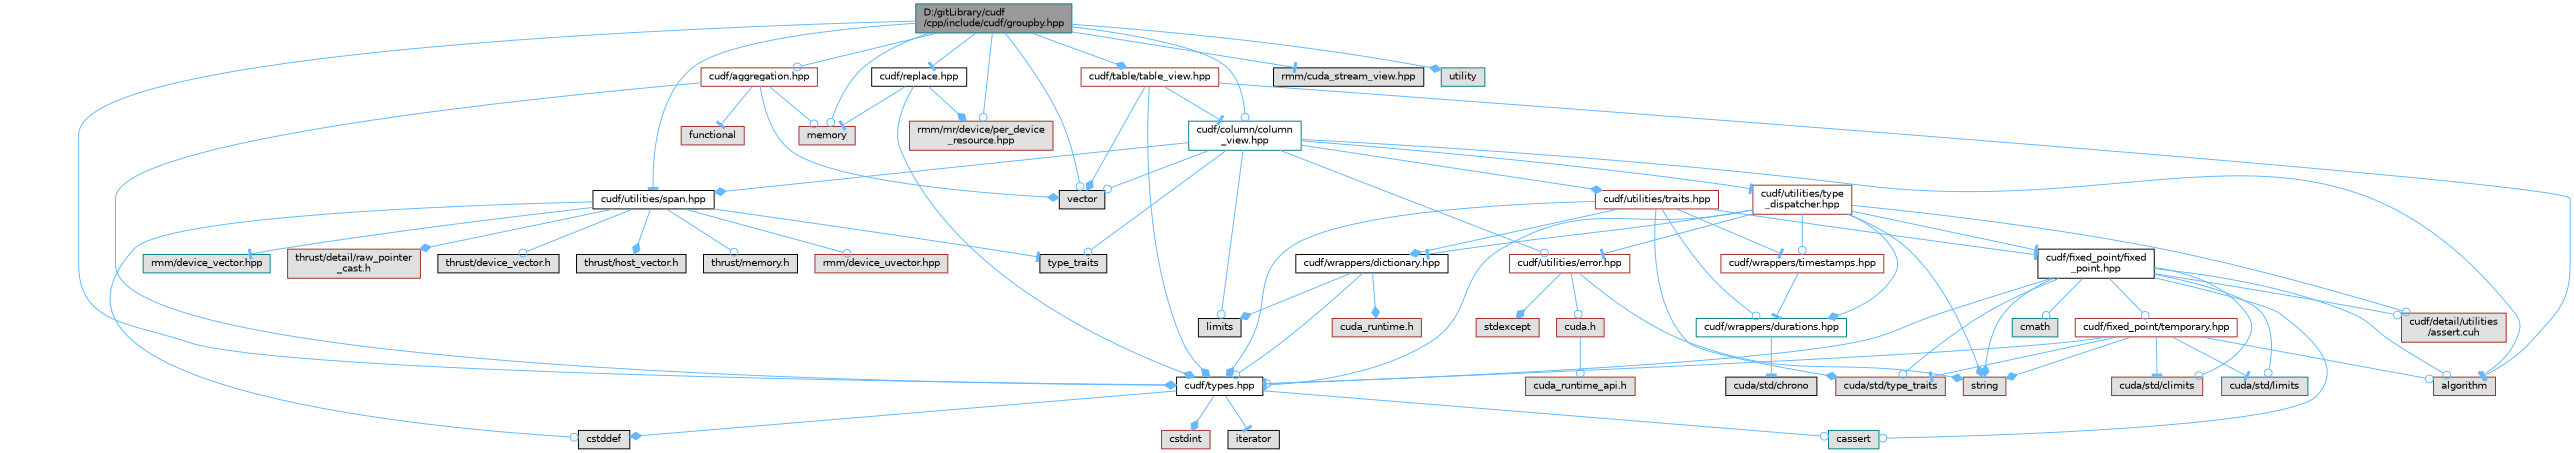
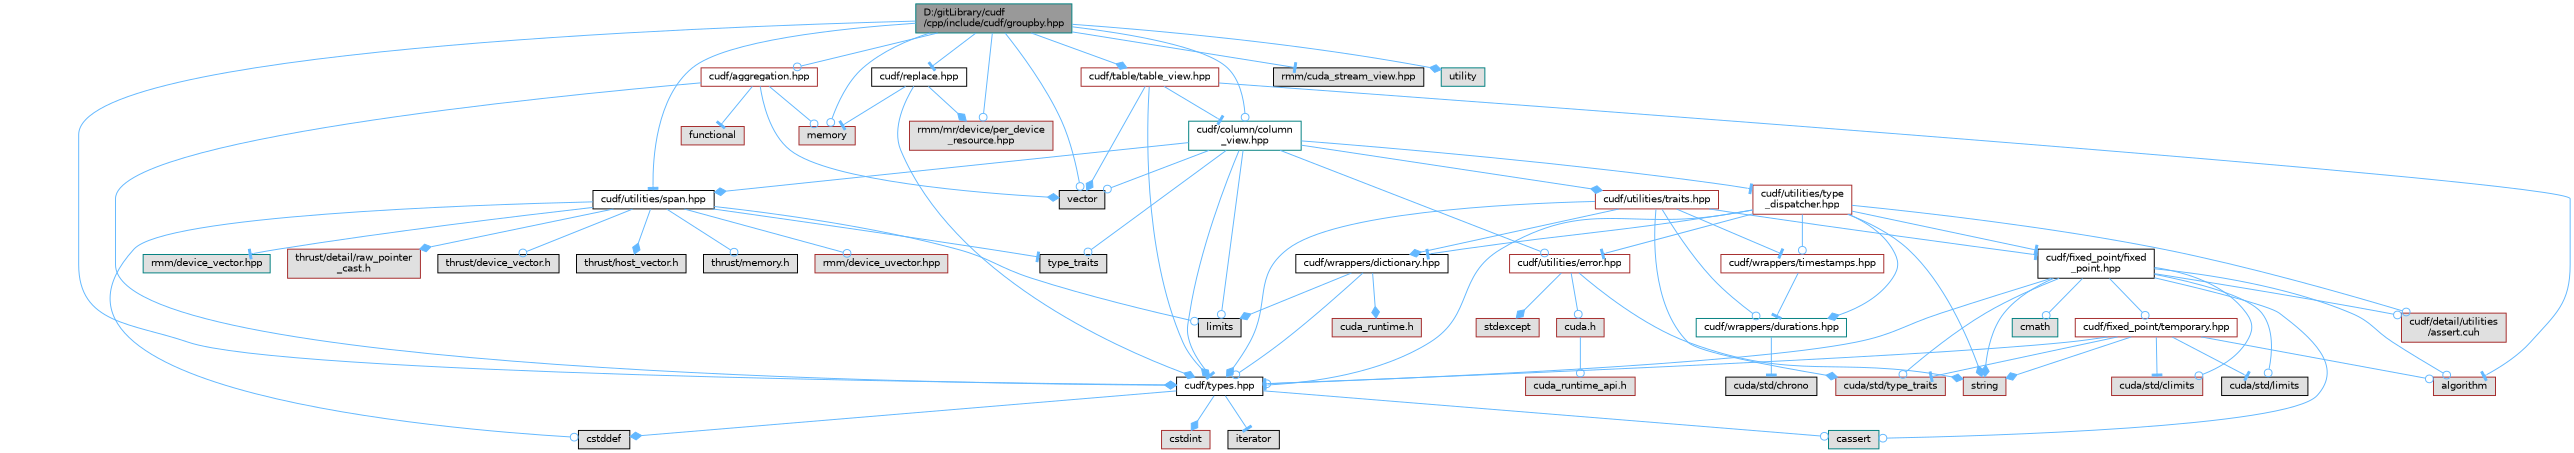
edge "cudf/column/column _view.hpp" -> "algorithm": now "cudf/column/column _view.hpp" -> "cudf/types.hpp"
edge "cudf/utilities/span.hpp" -> "limits": added
node "cuda/std/limits": color teal -> black
